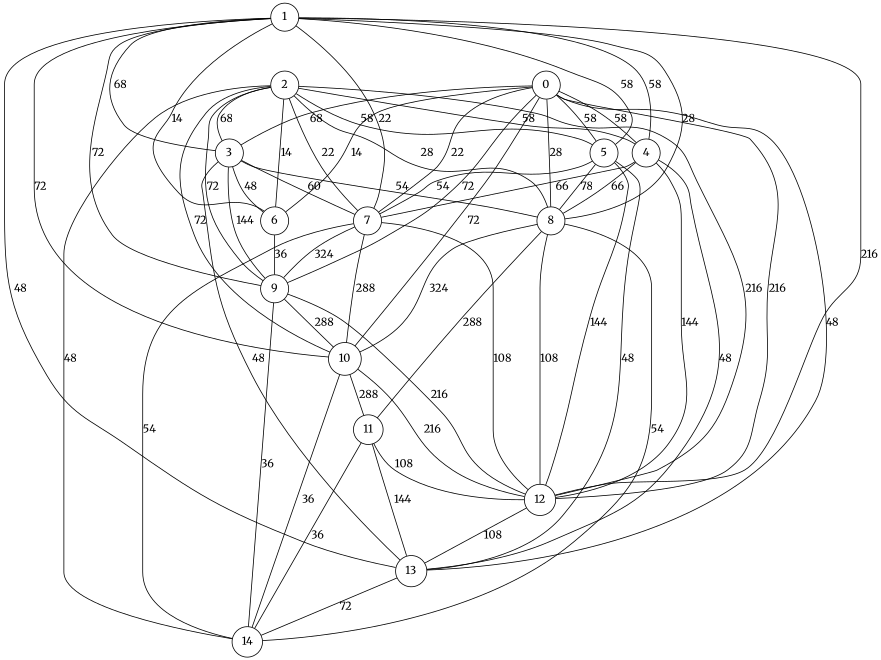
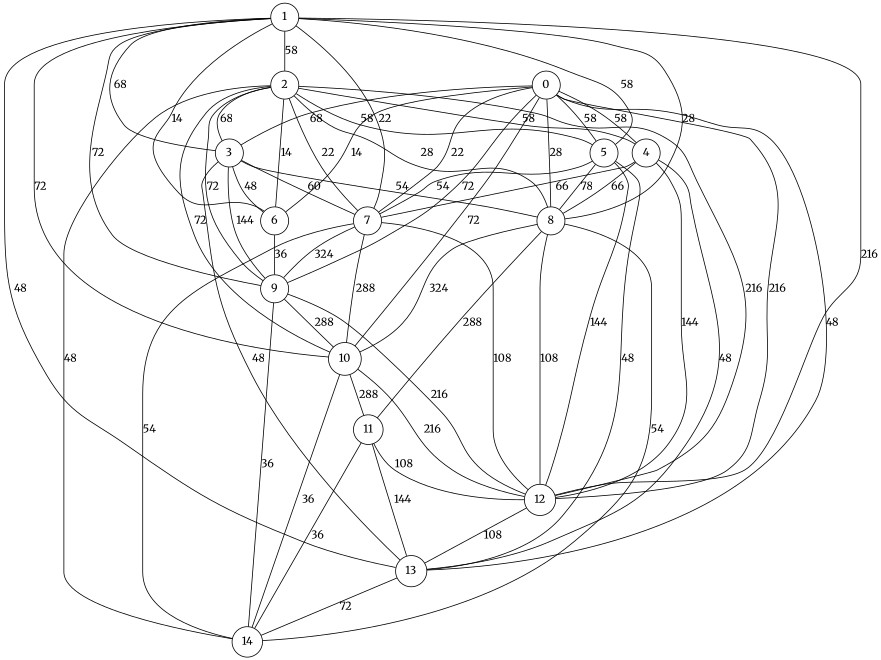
edge "1" -- "4": now "1" -- "2"
